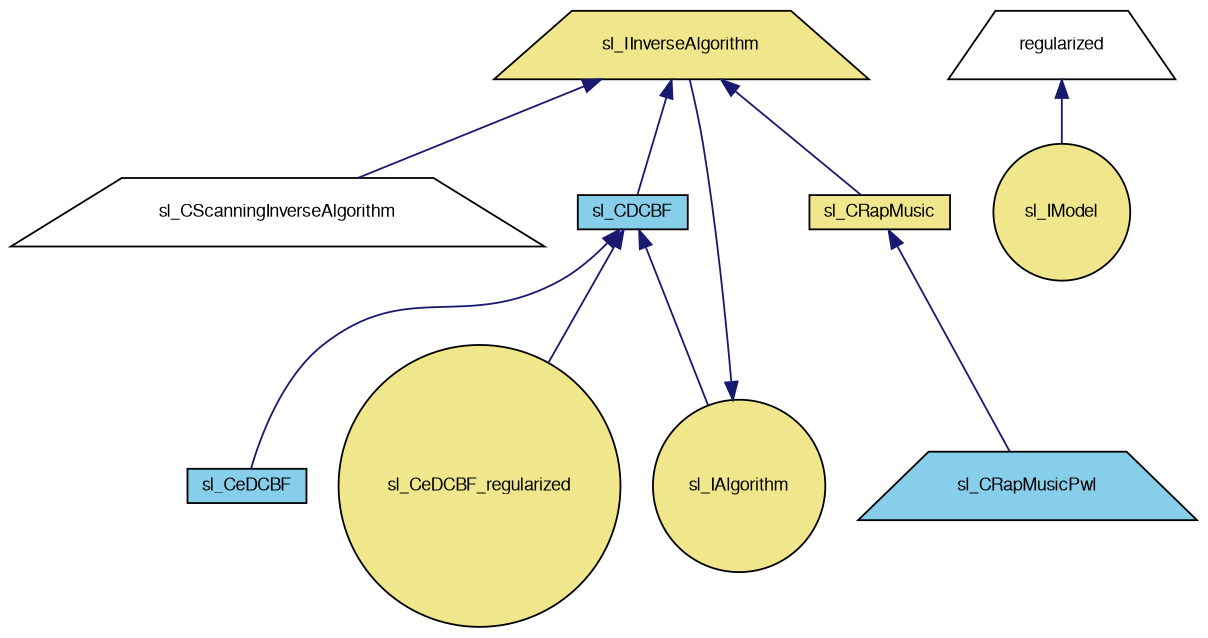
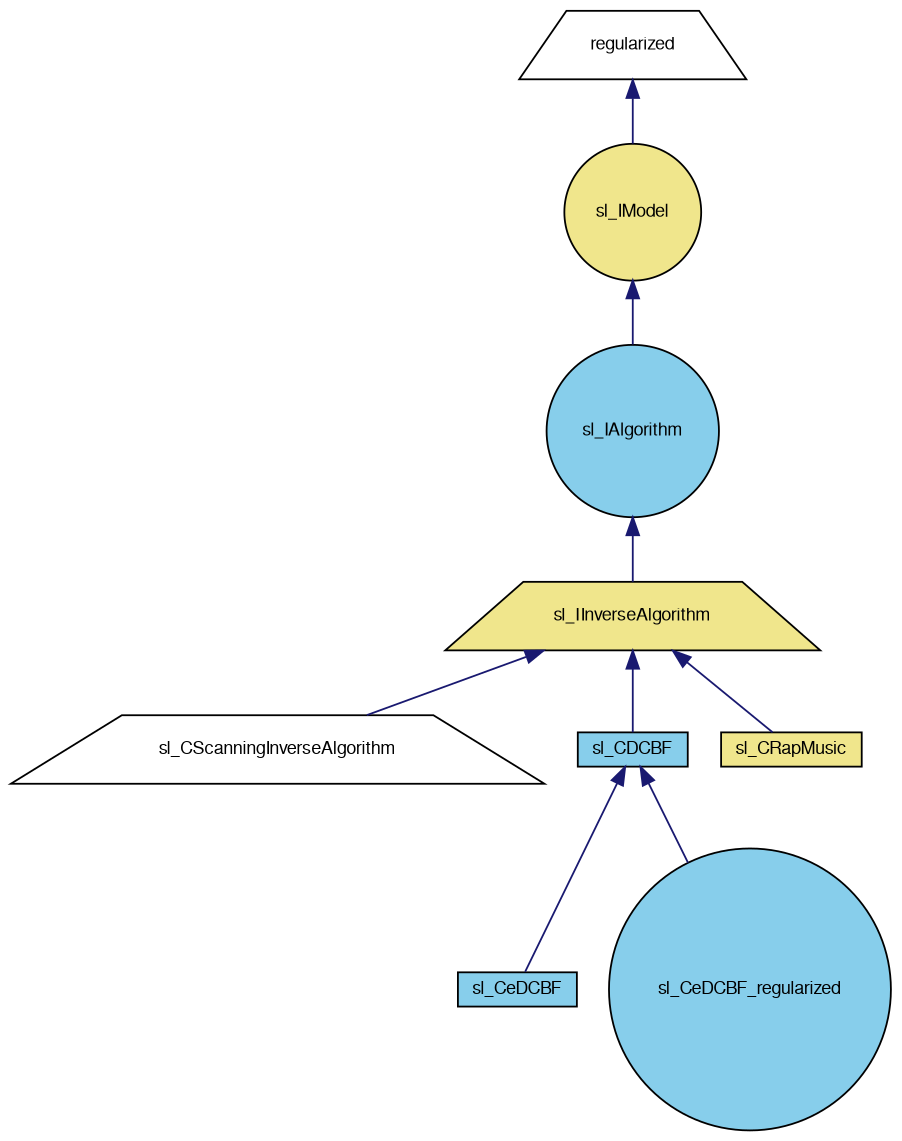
edge "sl_IAlgorithm" -> "sl_CDCBF": now "sl_IAlgorithm" -> "sl_IModel"
node "sl_CeDCBF_regularized": fillcolor khaki -> skyblue
node "sl_IAlgorithm": fillcolor khaki -> skyblue
node "sl_CRapMusicPwl": removed
